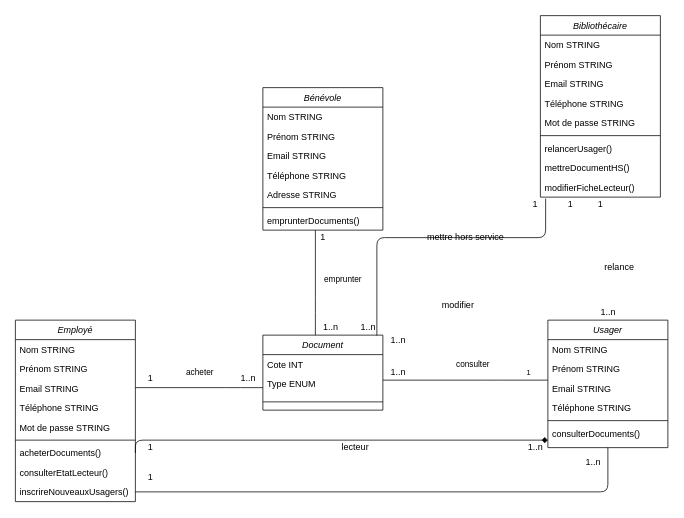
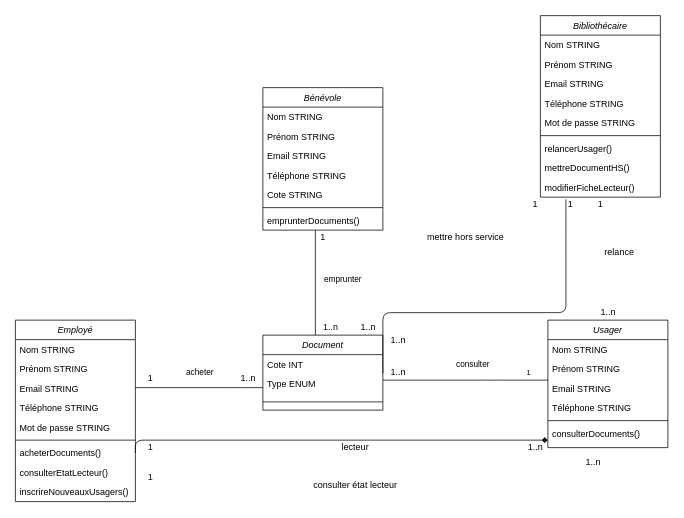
node "Adresse STRING": label "Adresse STRING" -> "Cote STRING"
edge "modifierFicheLecteur()" -- "Document": removed
node "relance": moved (619, 267) -> (619, 252)
node "modifier": removed
edge "modifierFicheLecteur()" -- "Type ENUM": added
node "consulter état lecteur": added
edge "Usager" -- "inscrireNouveauxUsagers()": removed
